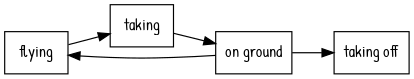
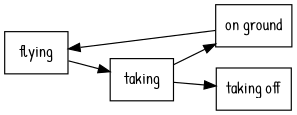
edge "on ground" -> "taking off": now "taking" -> "taking off"
